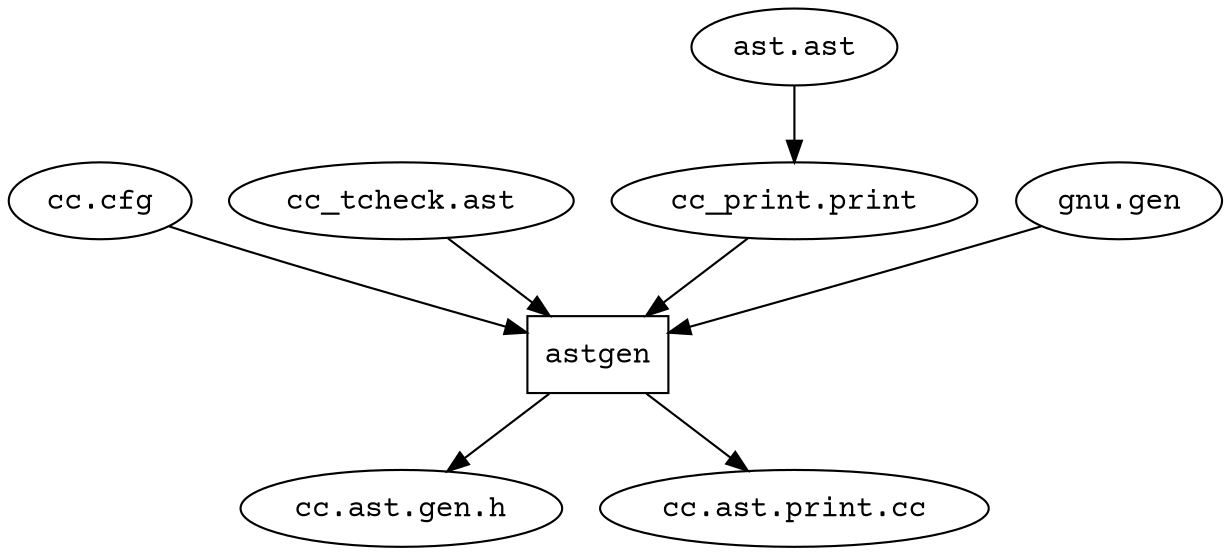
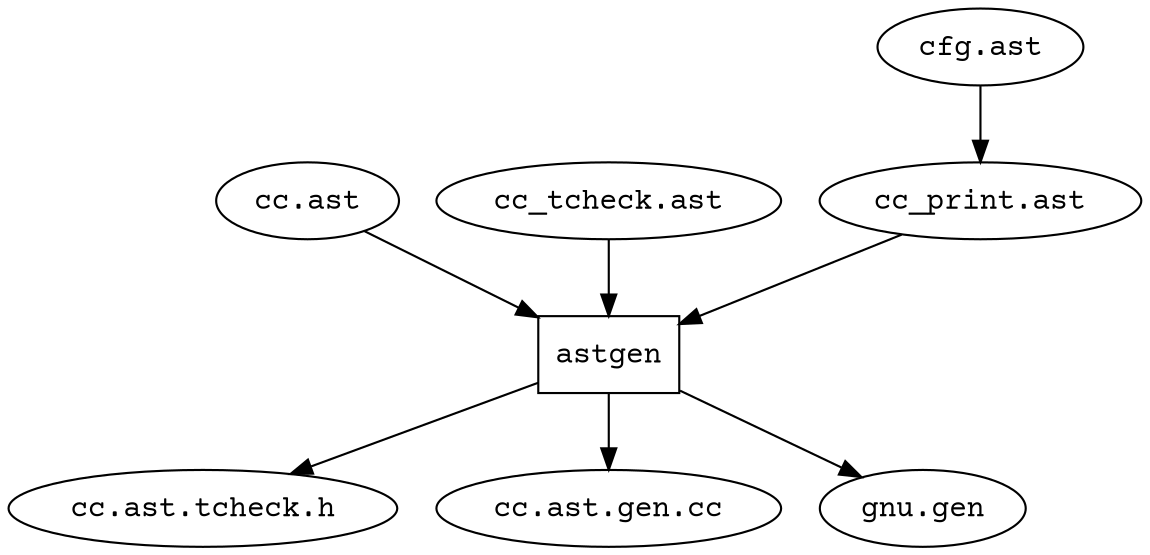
node "ast.ast": label "ast.ast" -> "cfg.ast"
node "cc.cfg": label "cc.cfg" -> "cc.ast"
node "cc_print.print": label "cc_print.print" -> "cc_print.ast"
edge "gnu.gen" -> "astgen": reversed
node "cc.ast.gen.h": label "cc.ast.gen.h" -> "cc.ast.tcheck.h"
node "cc.ast.print.cc": label "cc.ast.print.cc" -> "cc.ast.gen.cc"
